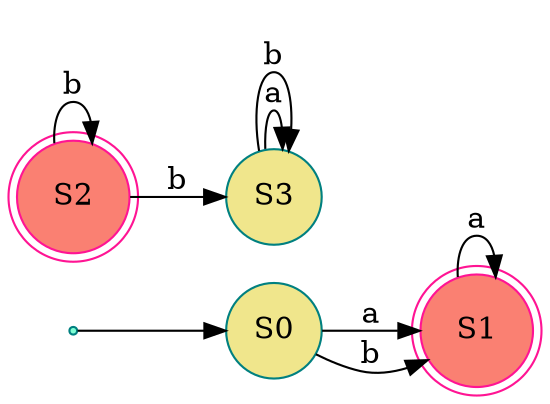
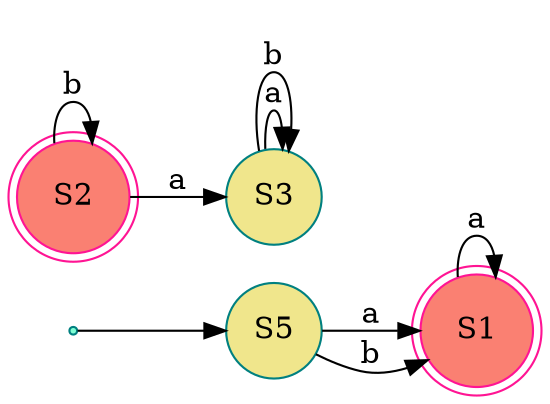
edge "S2" -> "S3": label "b" -> "a"
node "S0": label "S0" -> "S5"
